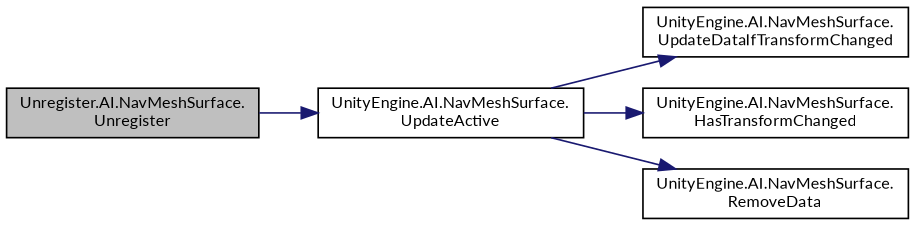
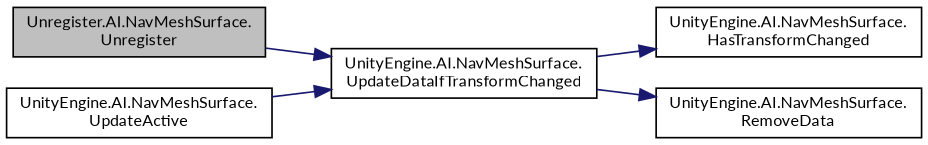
edge "Unregister.AI.NavMeshSurface. Unregister" -> "UnityEngine.AI.NavMeshSurface. UpdateActive": now "Unregister.AI.NavMeshSurface. Unregister" -> "UnityEngine.AI.NavMeshSurface. UpdateDataIfTransformChanged"
edge "UnityEngine.AI.NavMeshSurface. UpdateActive" -> "UnityEngine.AI.NavMeshSurface. HasTransformChanged": now "UnityEngine.AI.NavMeshSurface. UpdateDataIfTransformChanged" -> "UnityEngine.AI.NavMeshSurface. HasTransformChanged"
edge "UnityEngine.AI.NavMeshSurface. UpdateActive" -> "UnityEngine.AI.NavMeshSurface. RemoveData": now "UnityEngine.AI.NavMeshSurface. UpdateDataIfTransformChanged" -> "UnityEngine.AI.NavMeshSurface. RemoveData"
